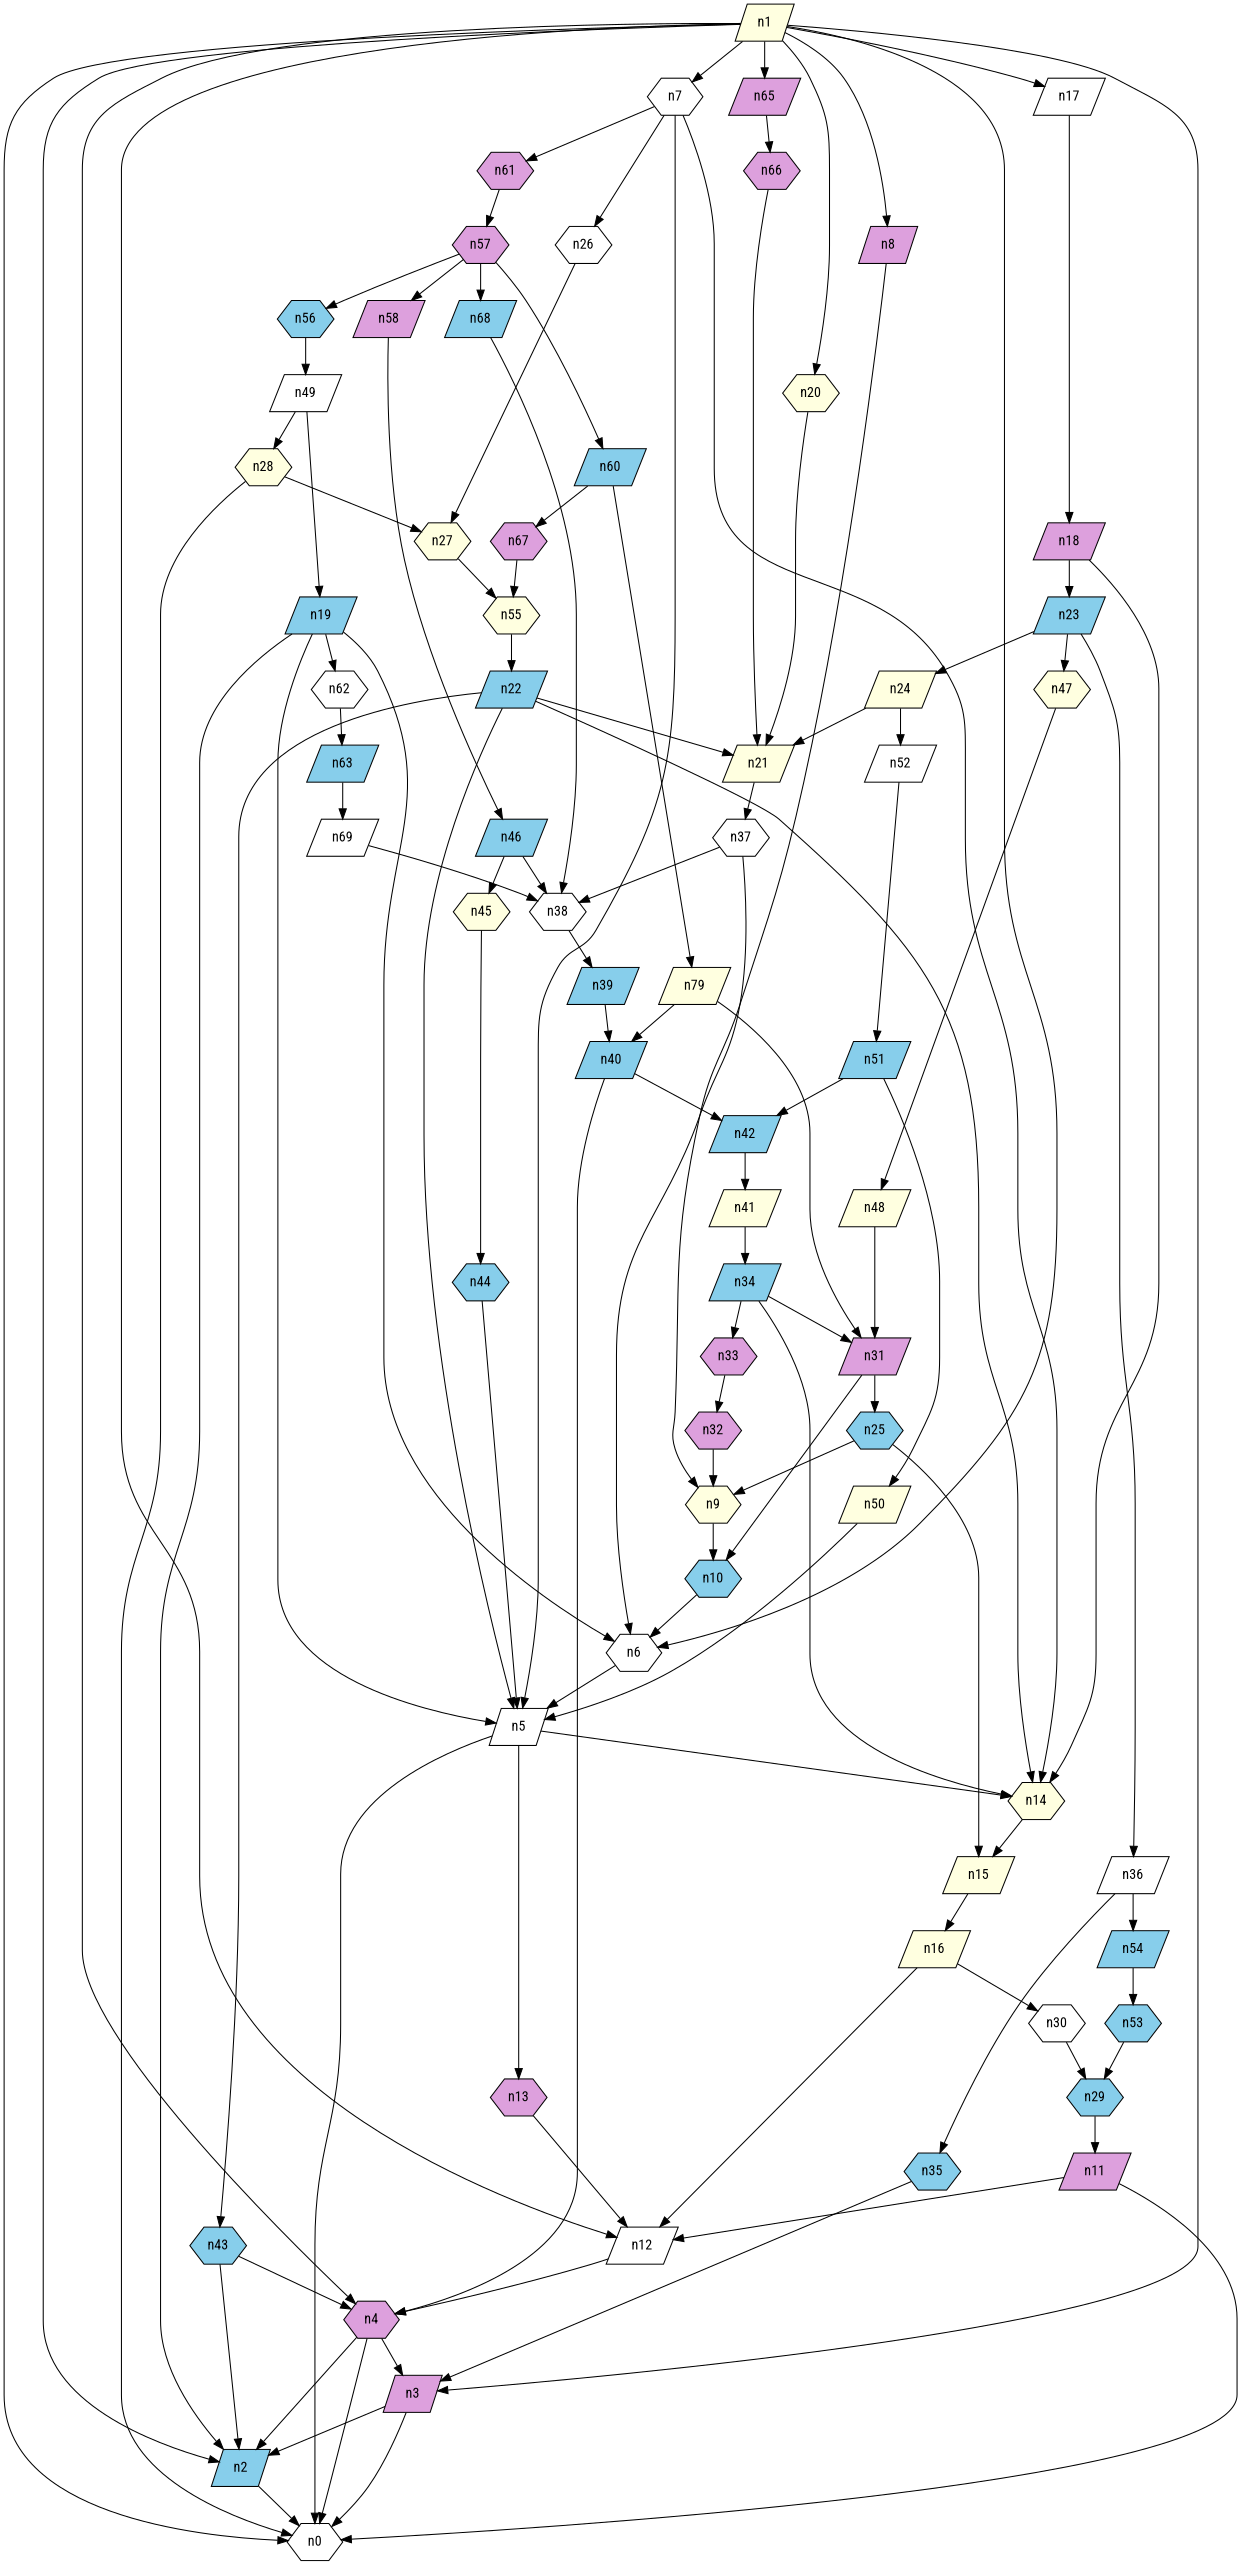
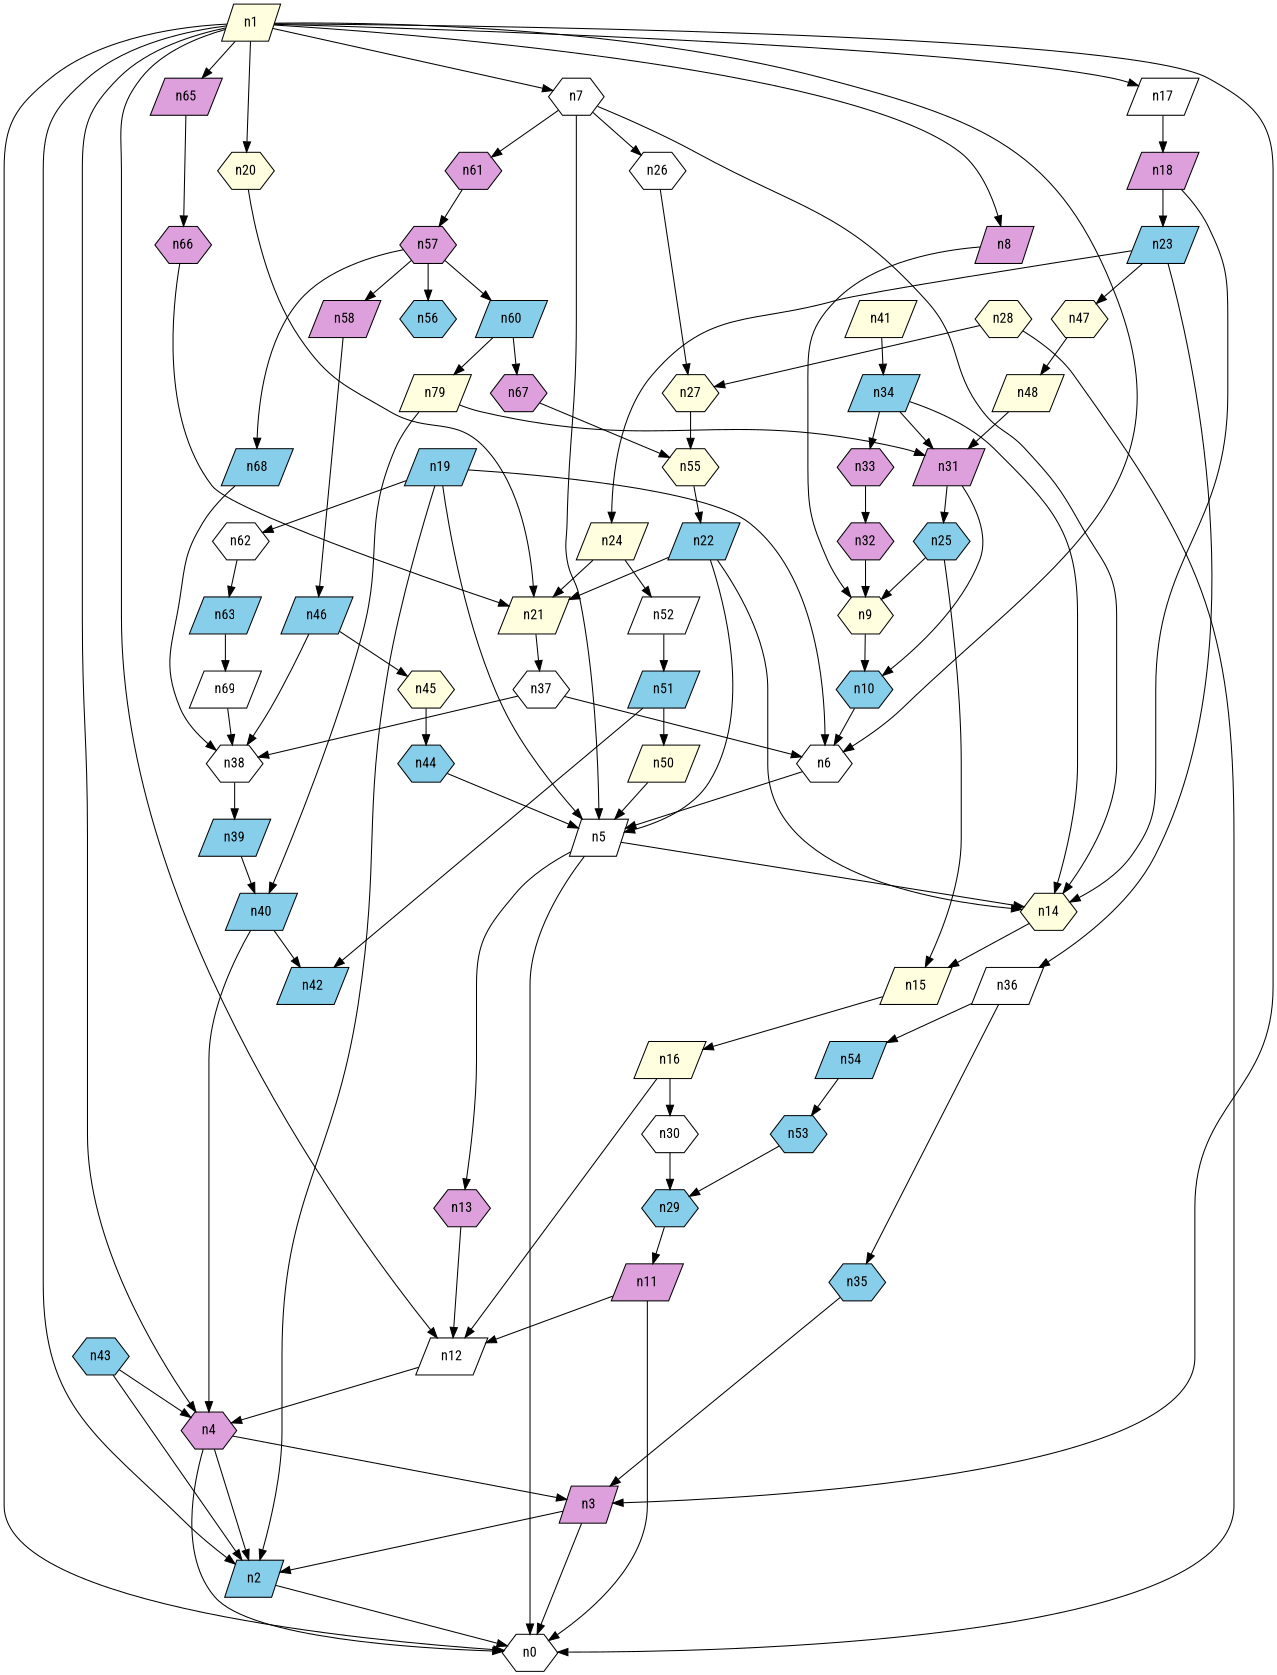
node "n49": removed
edge "n42" -> "n41": removed
edge "n22" -> "n43": removed
